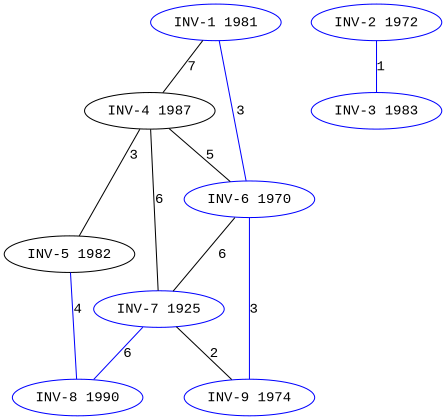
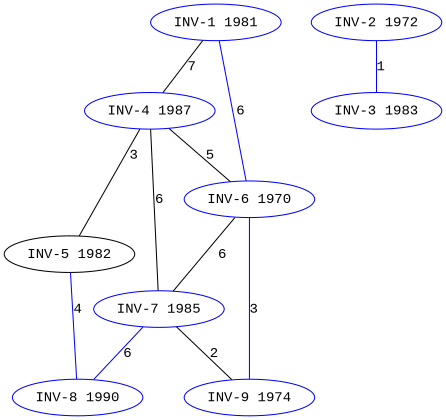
node "INV-4 1987": color black -> blue
edge "INV-1 1981" -- "INV-6 1970": label "3" -> "6"
node "INV-7 1925": label "INV-7 1925" -> "INV-7 1985"
